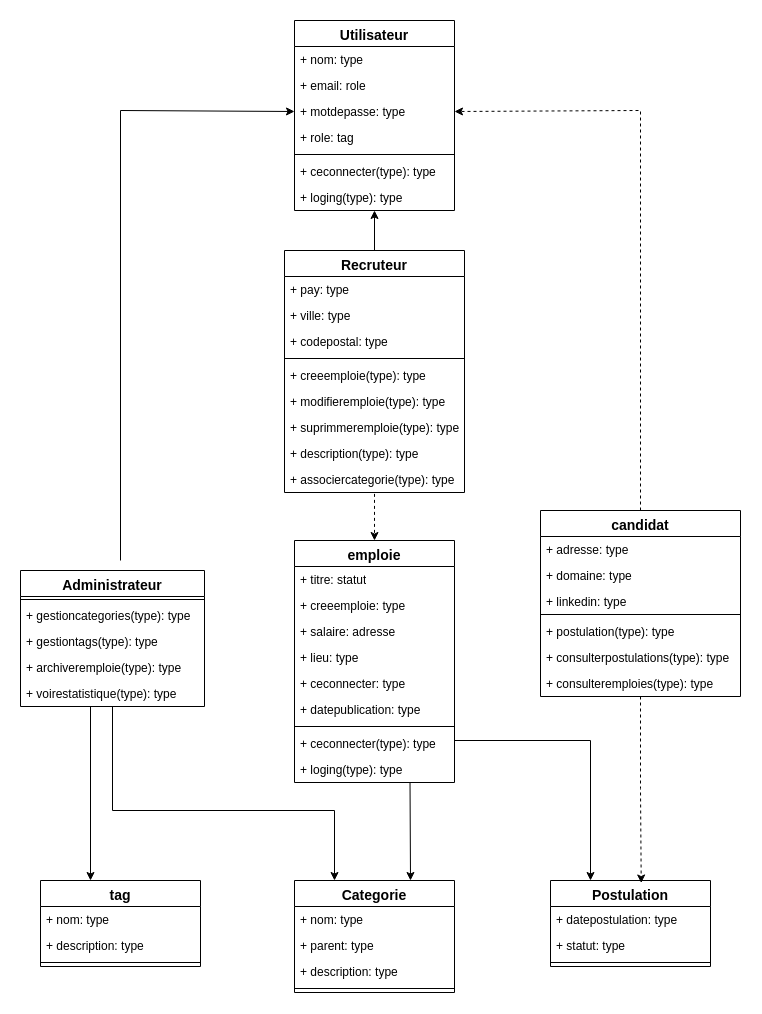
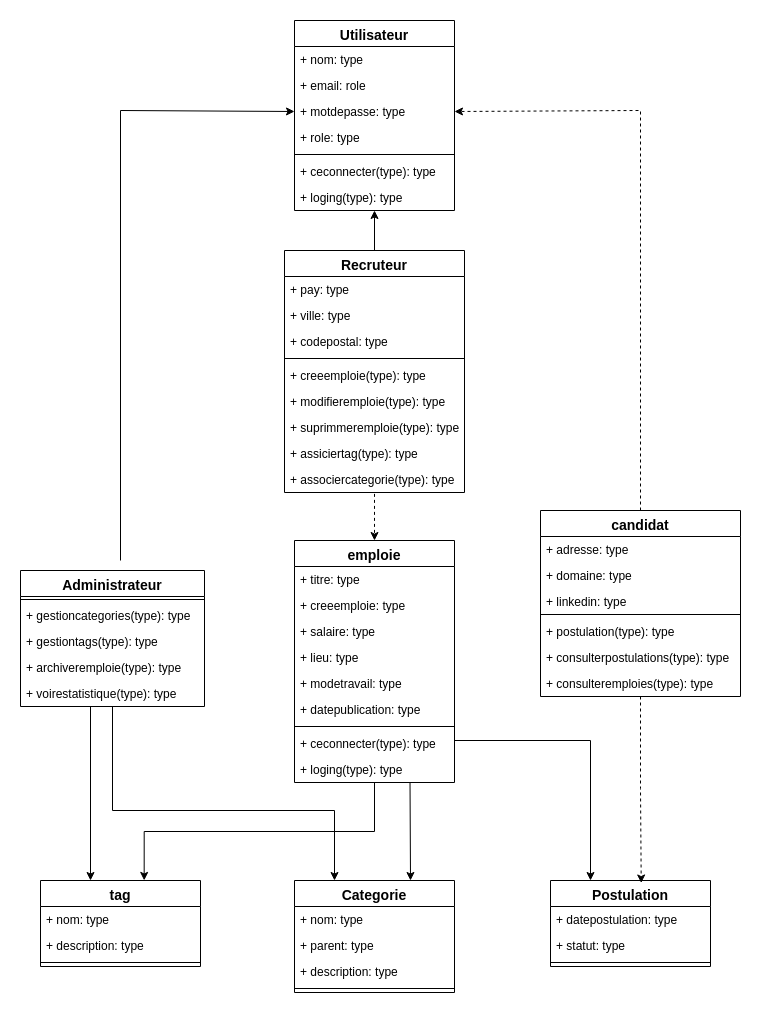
node "+ role: tag": label "+ role: tag" -> "+ role: type"
node "+ description(type): type": label "+ description(type): type" -> "+ assiciertag(type): type"
node "+ titre: statut": label "+ titre: statut" -> "+ titre: type"
node "+ salaire: adresse": label "+ salaire: adresse" -> "+ salaire: type"
node "+ ceconnecter: type": label "+ ceconnecter: type" -> "+ modetravail: type"
edge "emploie" -> "tag": added
